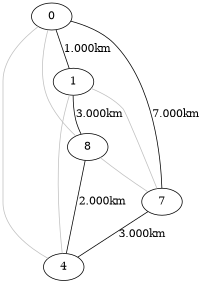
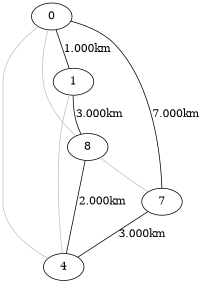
edge "1" -- "7": removed
